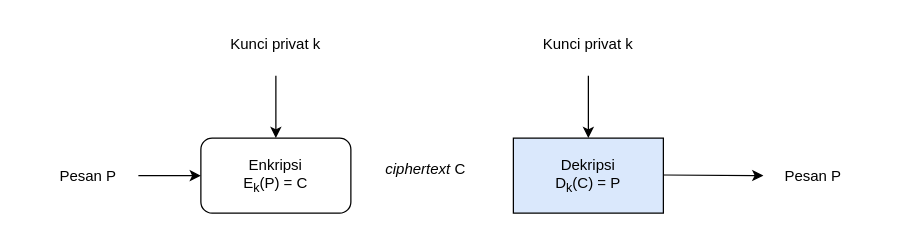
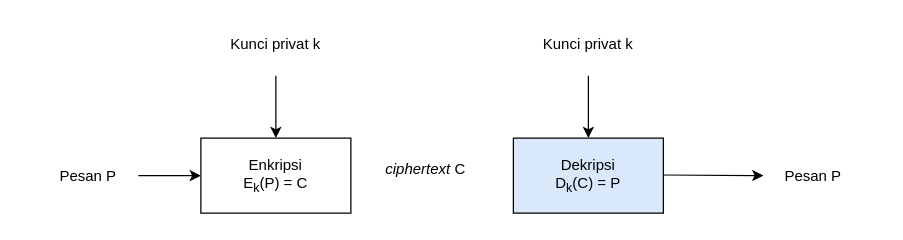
node "Enkripsi Ek(P) = C": shape rounded rectangle -> rectangle
